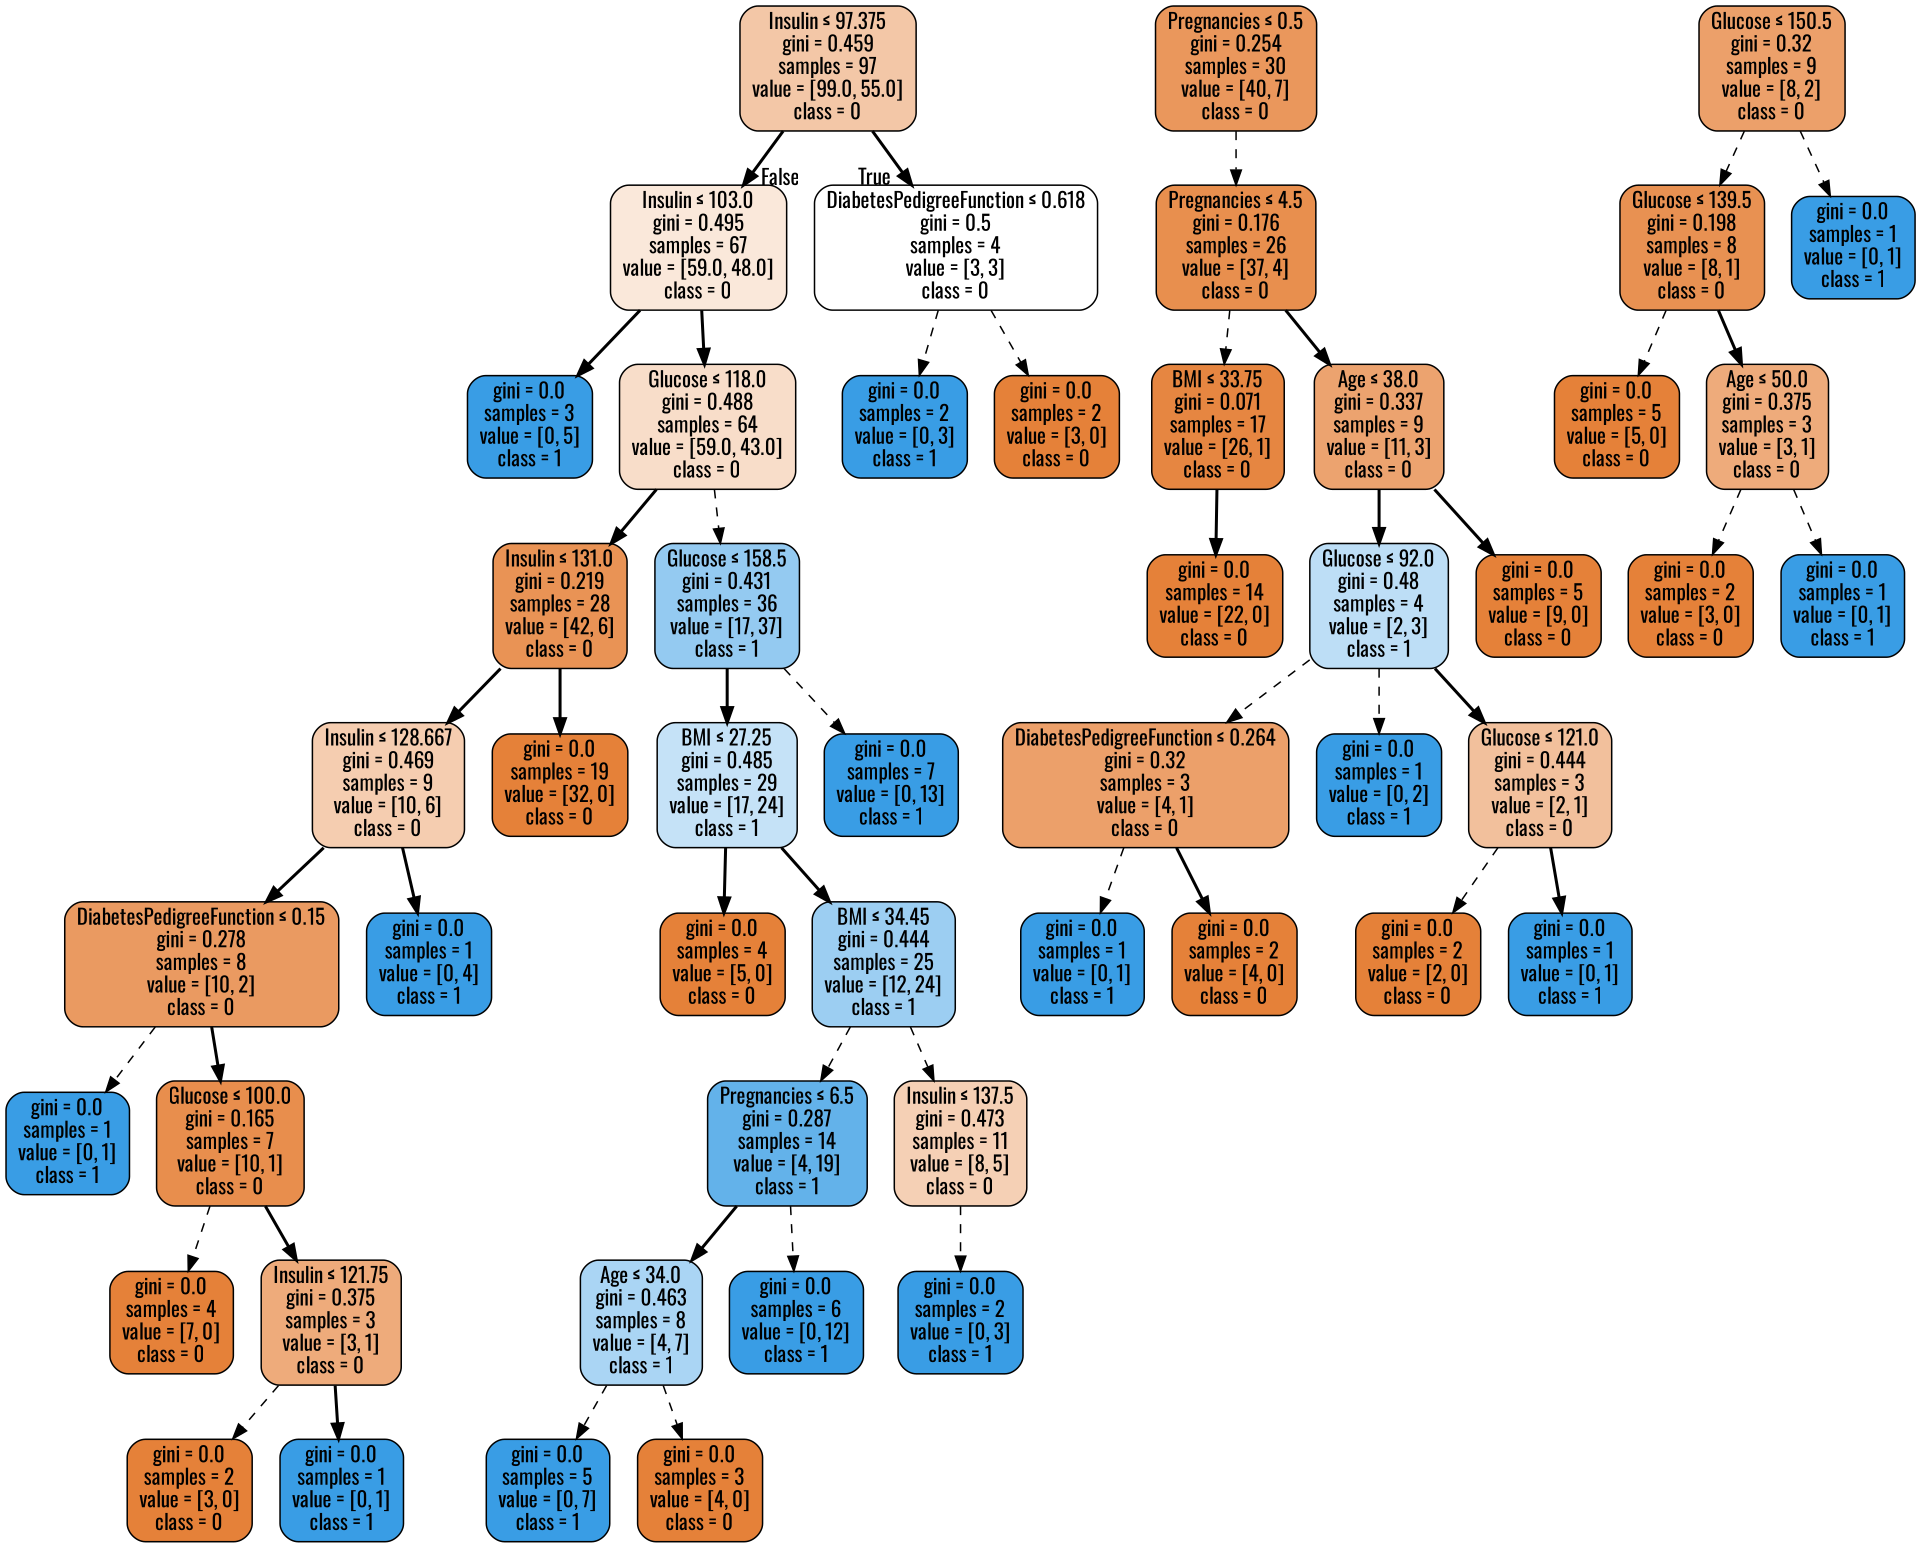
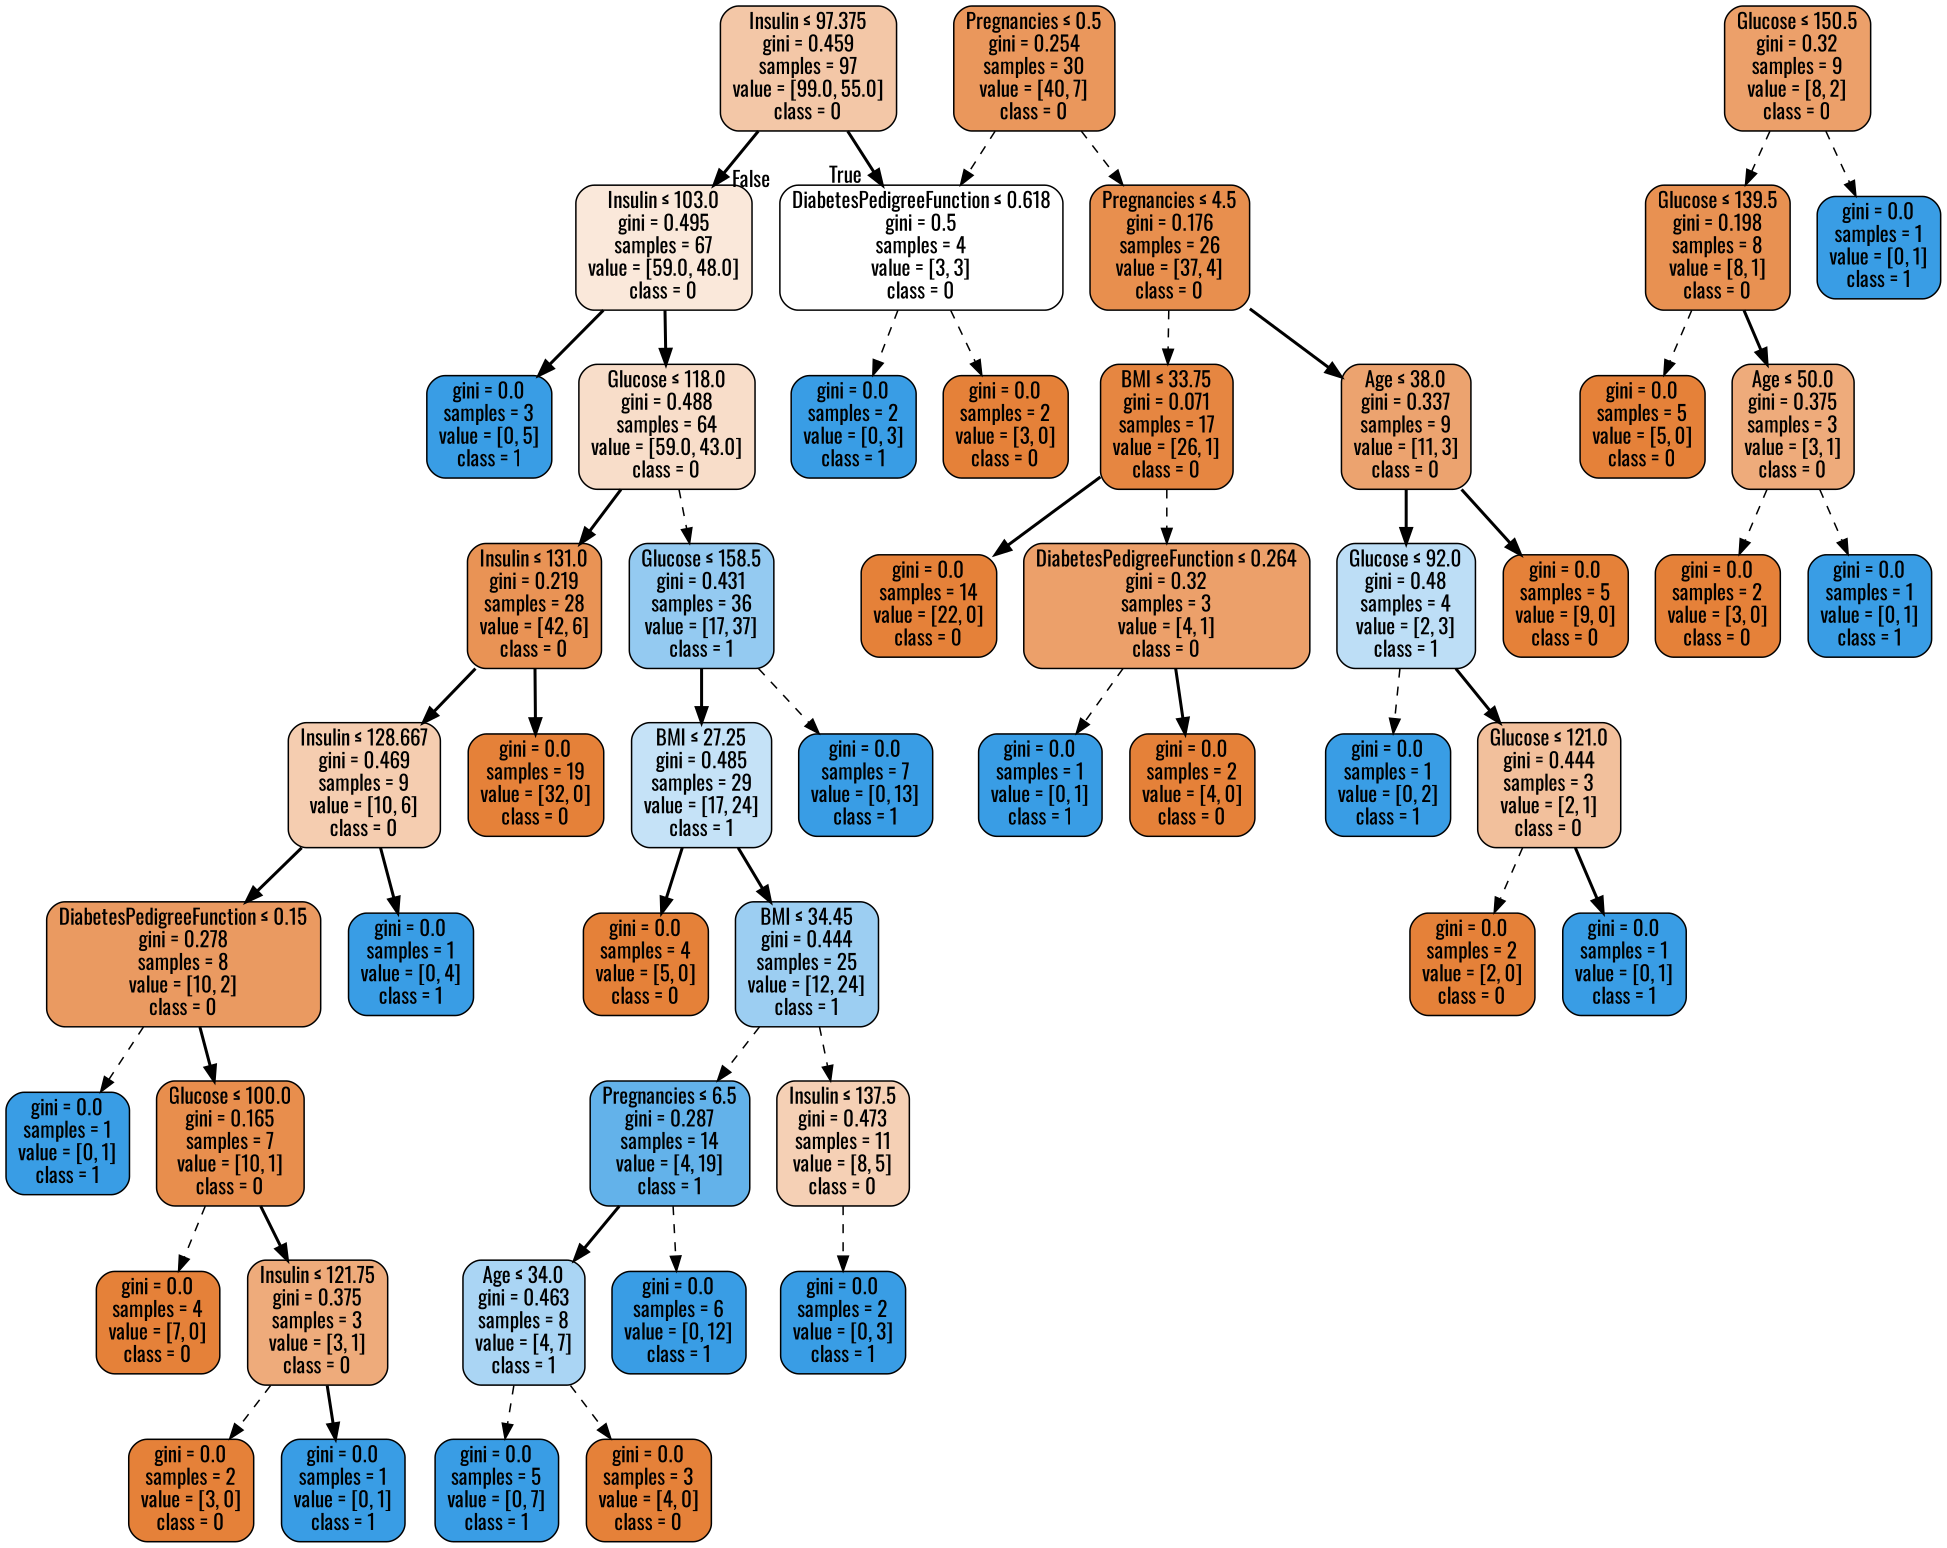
edge "Pregnancies ≤ 0.5" -> "DiabetesPedigreeFunction ≤ 0.618": added
edge "Glucose ≤ 92.0" -> "DiabetesPedigreeFunction ≤ 0.264": now "BMI ≤ 33.75" -> "DiabetesPedigreeFunction ≤ 0.264"
